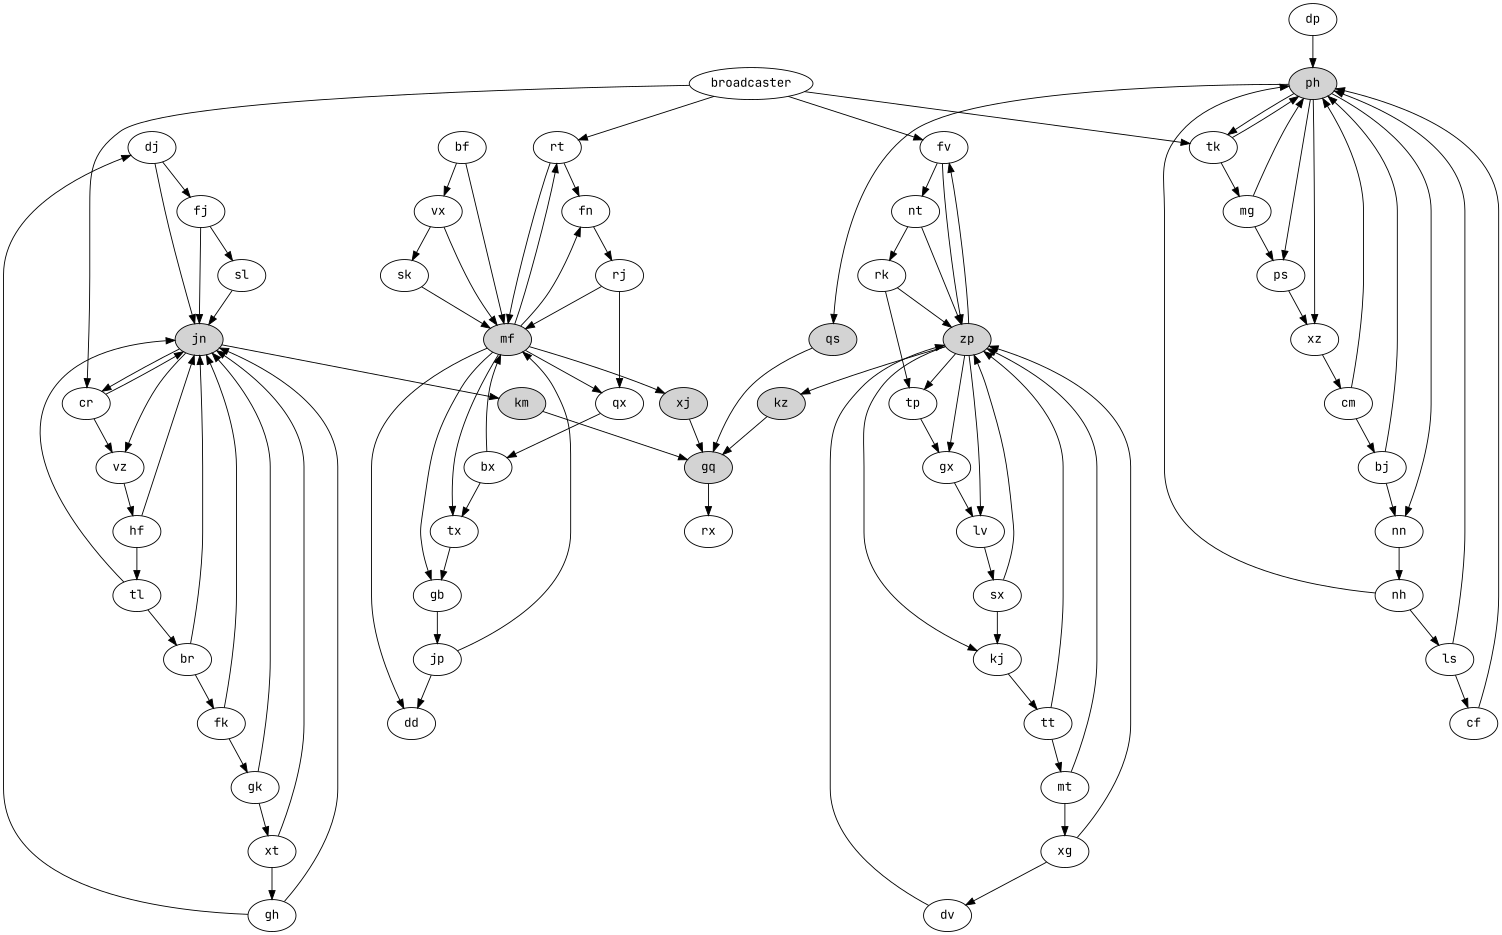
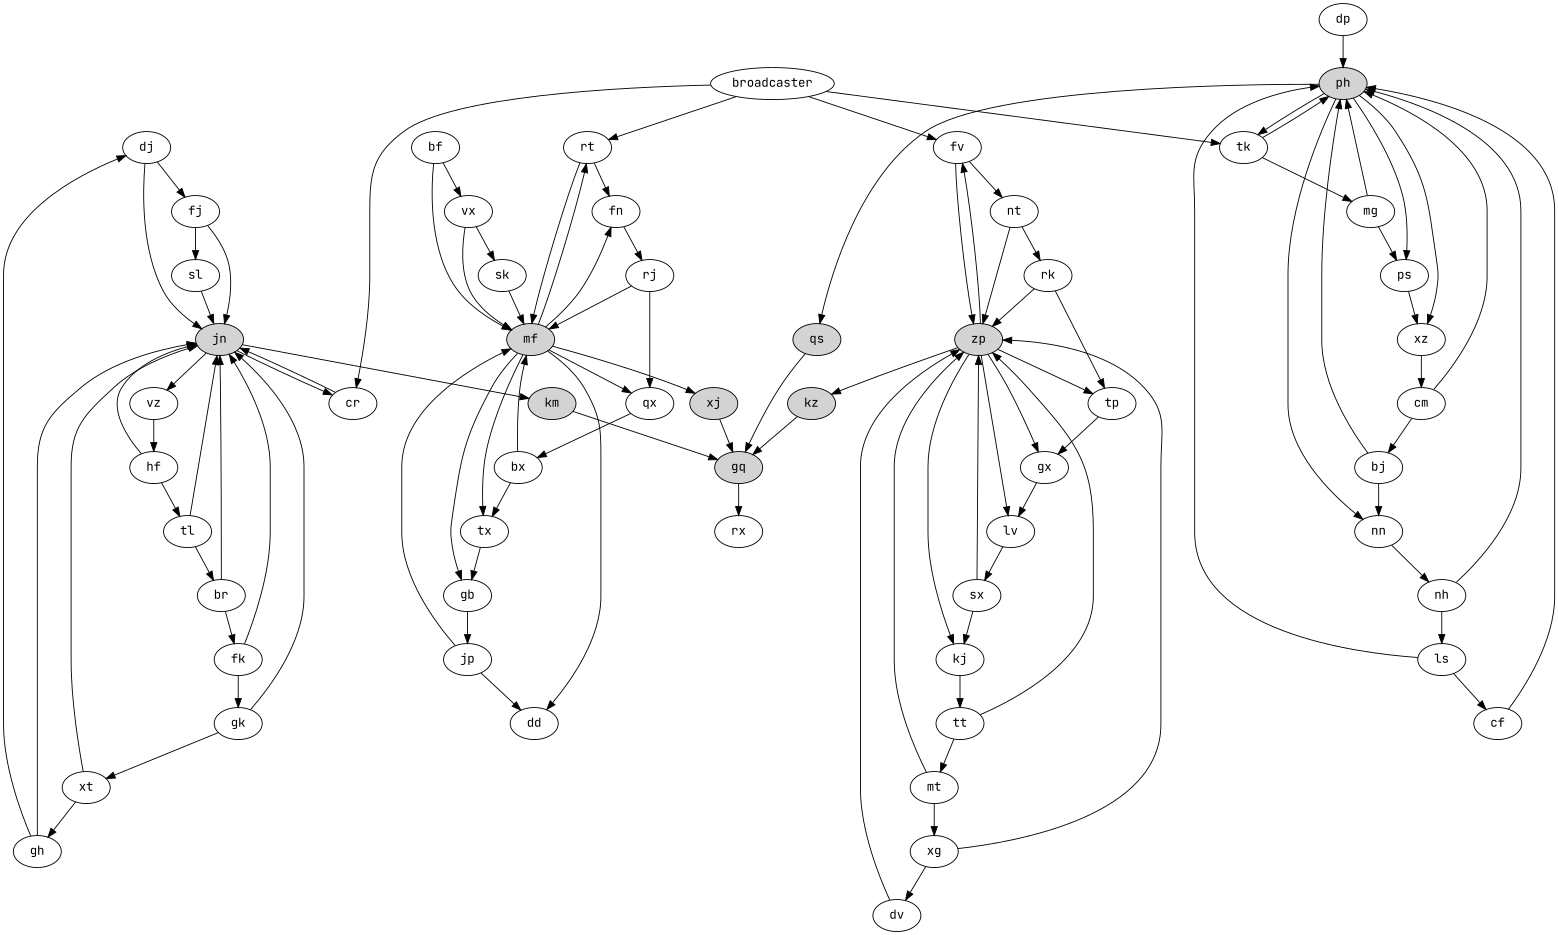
edge "cr" -> "vz": removed
